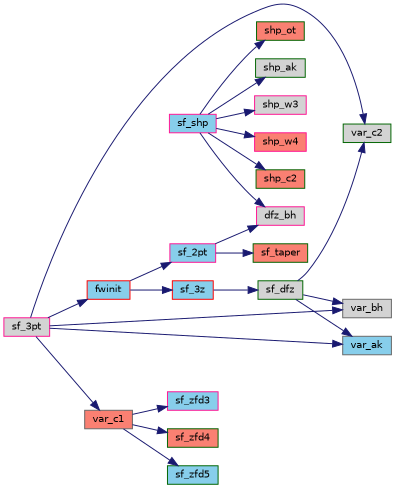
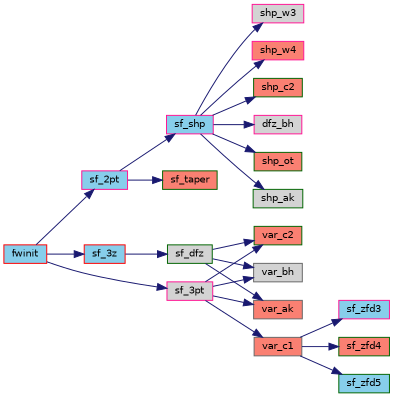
node "var_c2": fillcolor lightgrey -> salmon
edge "sf_2pt" -> "dfz_bh": now "sf_2pt" -> "sf_shp"
edge "sf_3pt" -> "fwinit": reversed
node "var_ak": fillcolor skyblue -> salmon
